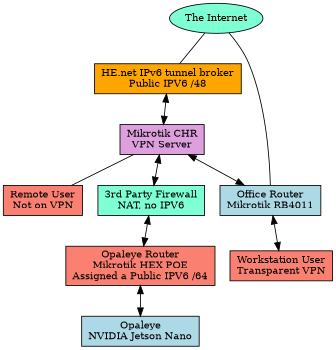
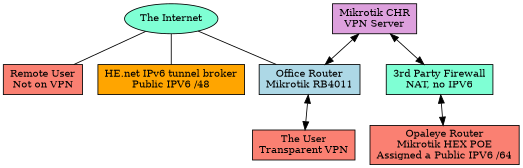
edge "HE.net IPv6 tunnel broker Public IPV6 /48" -- "Mikrotik CHR VPN Server": removed
edge "Mikrotik CHR VPN Server" -- "Remote User Not on VPN": now "The Internet" -- "Remote User Not on VPN"
node "Workstation User Transparent VPN": label "Workstation User Transparent VPN" -> "The User Transparent VPN"
node "Opaleye NVIDIA Jetson Nano": removed
